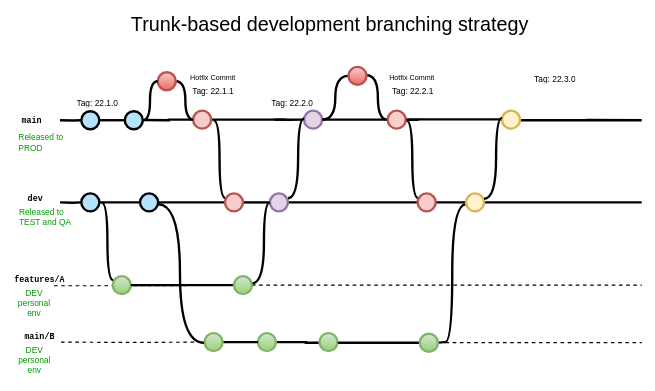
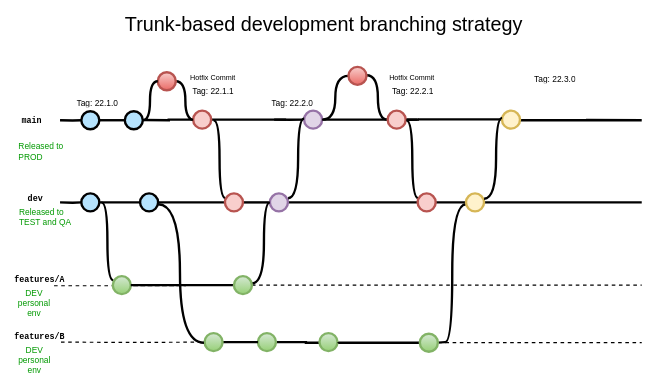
node "Trunk-based development branching strategy": moved (330, 24) -> (324, 24)
node "Released to PROD": moved (41, 143) -> (41, 152)
node "main/B": label "main/B" -> "features/B"
